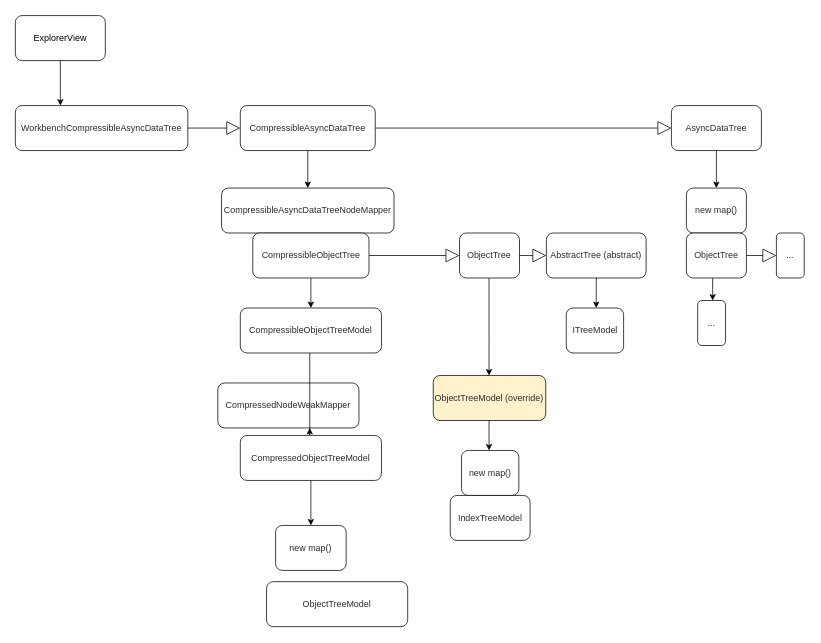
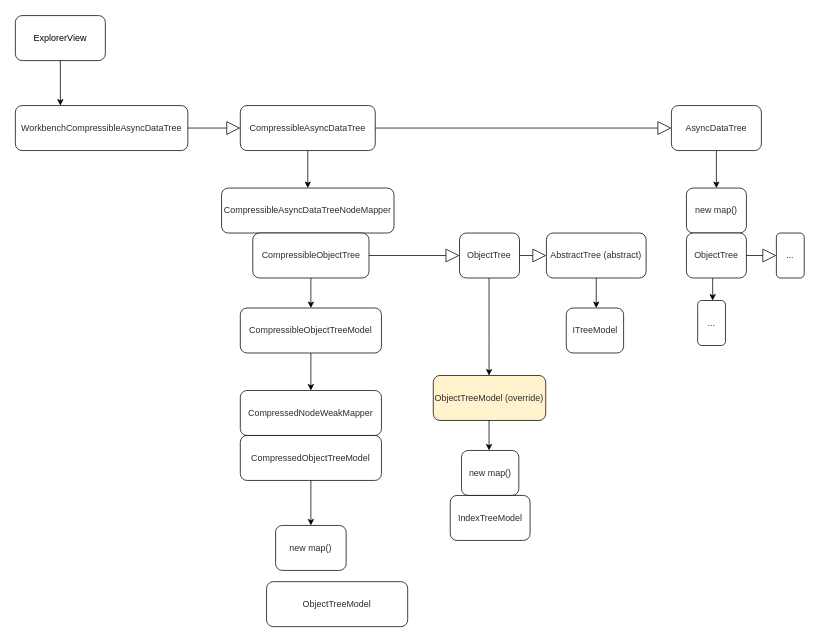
node "CompressedNodeWeakMapper": moved (288, 405) -> (311, 413)
